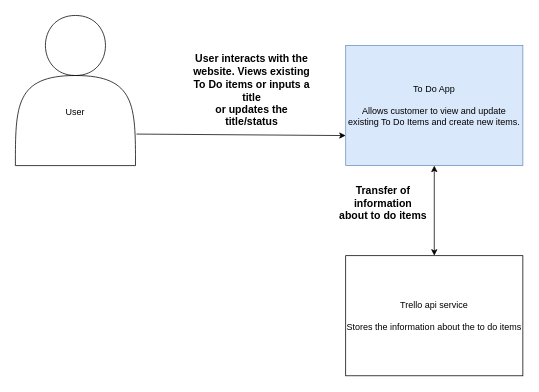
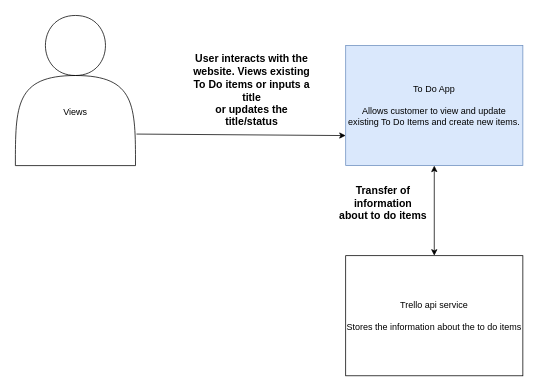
node "User": label "User" -> "Views"
